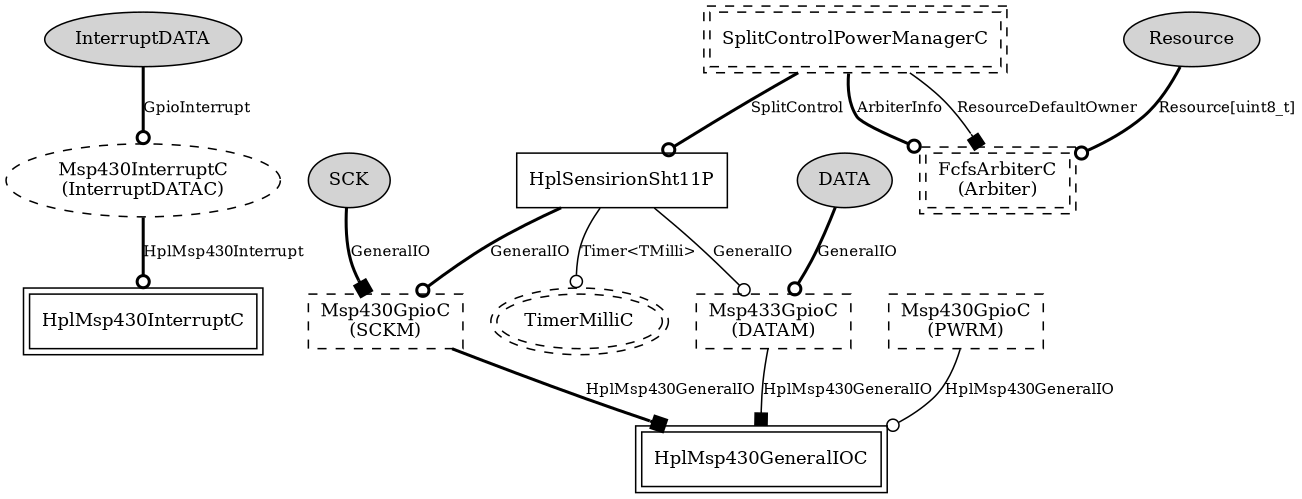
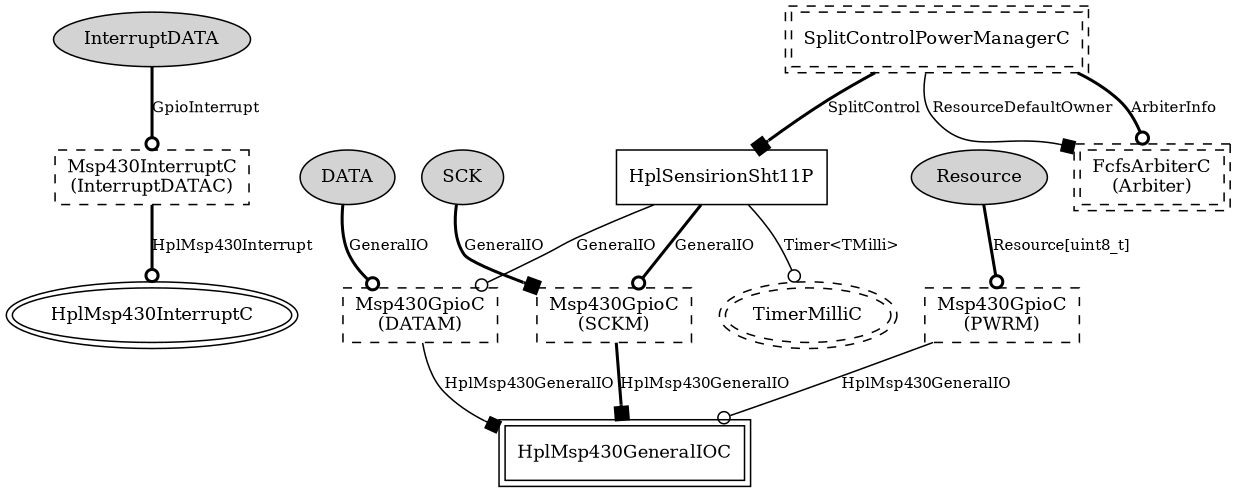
edge "SplitControlPowerManagerC" -> "HplSensirionSht11P": arrowhead odot -> box
edge "Resource" -> "FcfsArbiterC (Arbiter)": now "Resource" -> "Msp430GpioC (PWRM)"
node "Msp430InterruptC (InterruptDATAC)": shape ellipse -> box
node "HplMsp430InterruptC": shape box -> ellipse
node "Msp433GpioC (DATAM)": label "Msp433GpioC (DATAM)" -> "Msp430GpioC (DATAM)"
